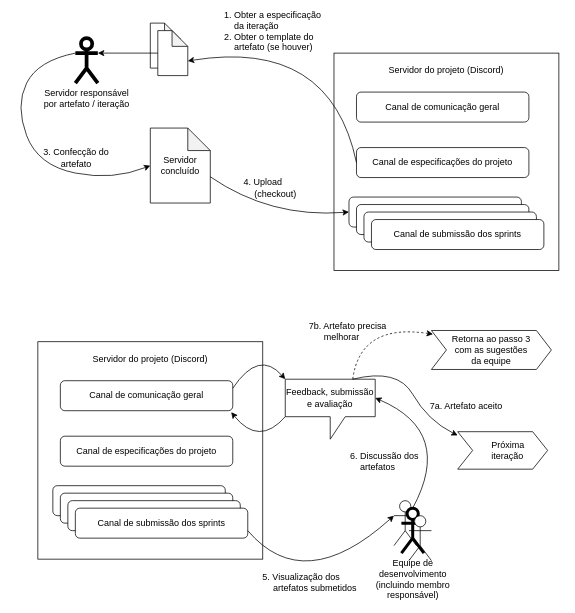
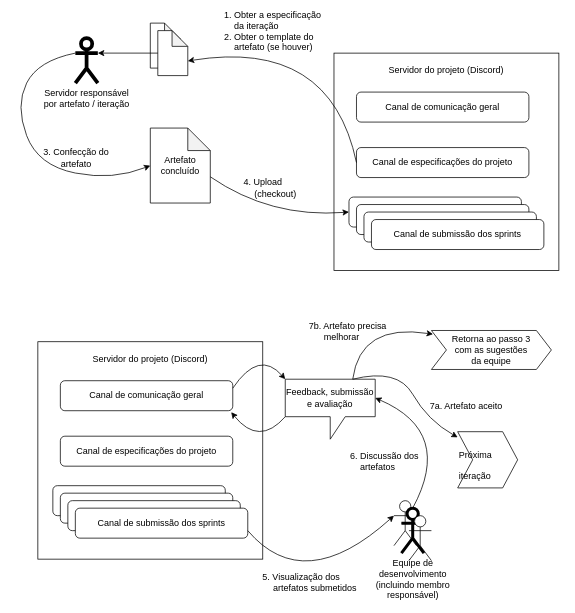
node "Servidor concluído": label "Servidor concluído" -> "Artefato concluído"
edge "Feedback, submissão e avaliação" -> "Retorna ao passo 3 com as sugestões da equipe": style dashed -> solid
node "Próxima iteração": size 90x38 -> 60x56
